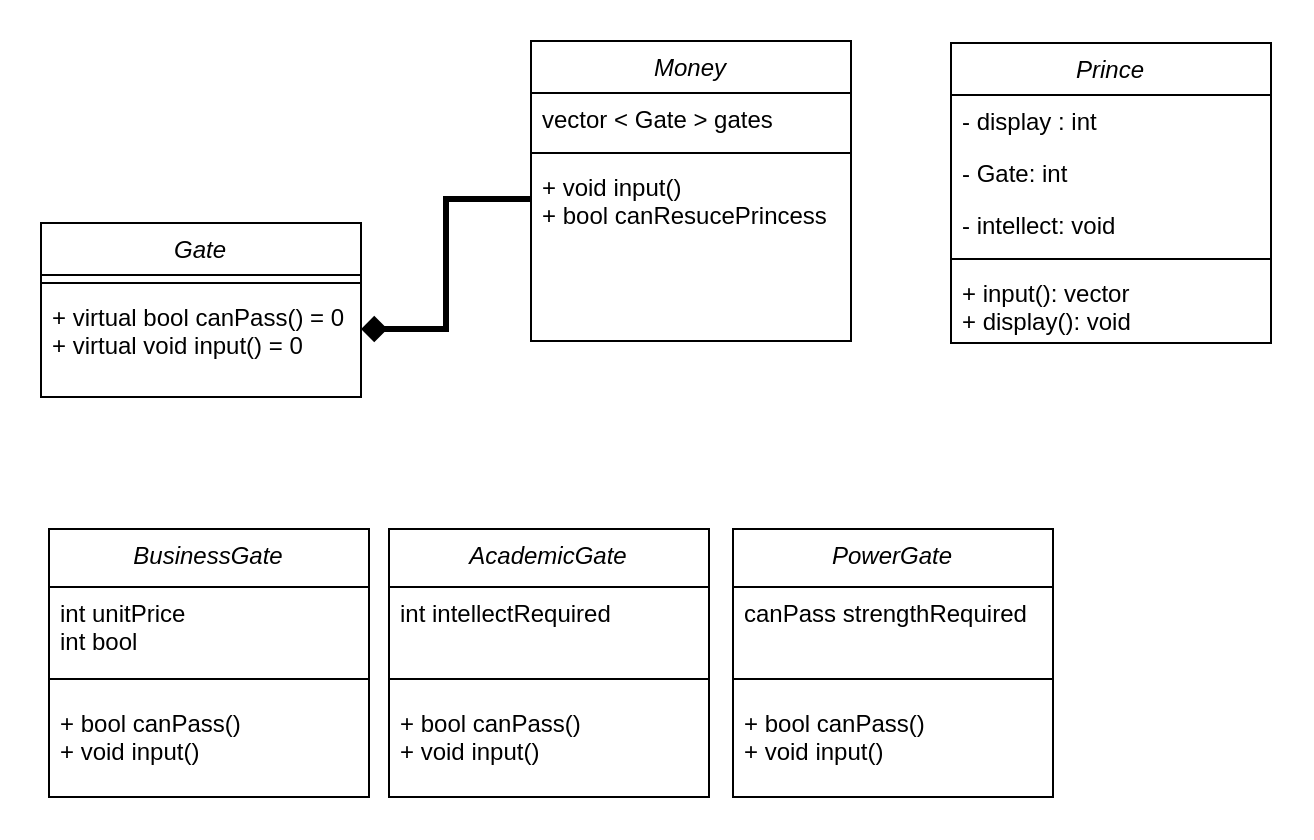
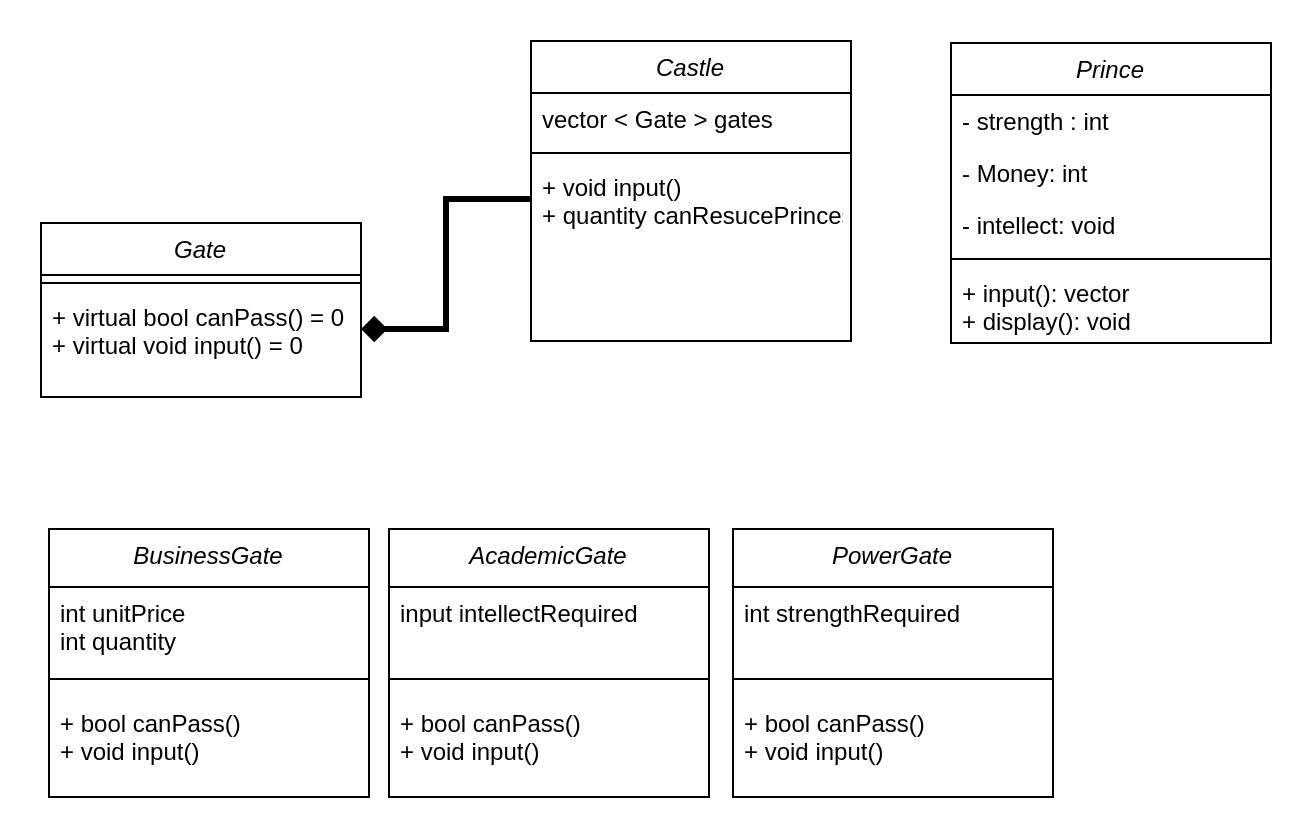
node "Money": label "Money" -> "Castle"
node "- display : int": label "- display : int" -> "- strength : int"
node "- Gate: int": label "- Gate: int" -> "- Money: int"
node "+ void input() + bool canResucePrincess": label "+ void input() + bool canResucePrincess" -> "+ void input() + quantity canResucePrincess"
node "int unitPrice int bool": label "int unitPrice int bool" -> "int unitPrice int quantity"
node "int intellectRequired": label "int intellectRequired" -> "input intellectRequired"
node "canPass strengthRequired": label "canPass strengthRequired" -> "int strengthRequired"
